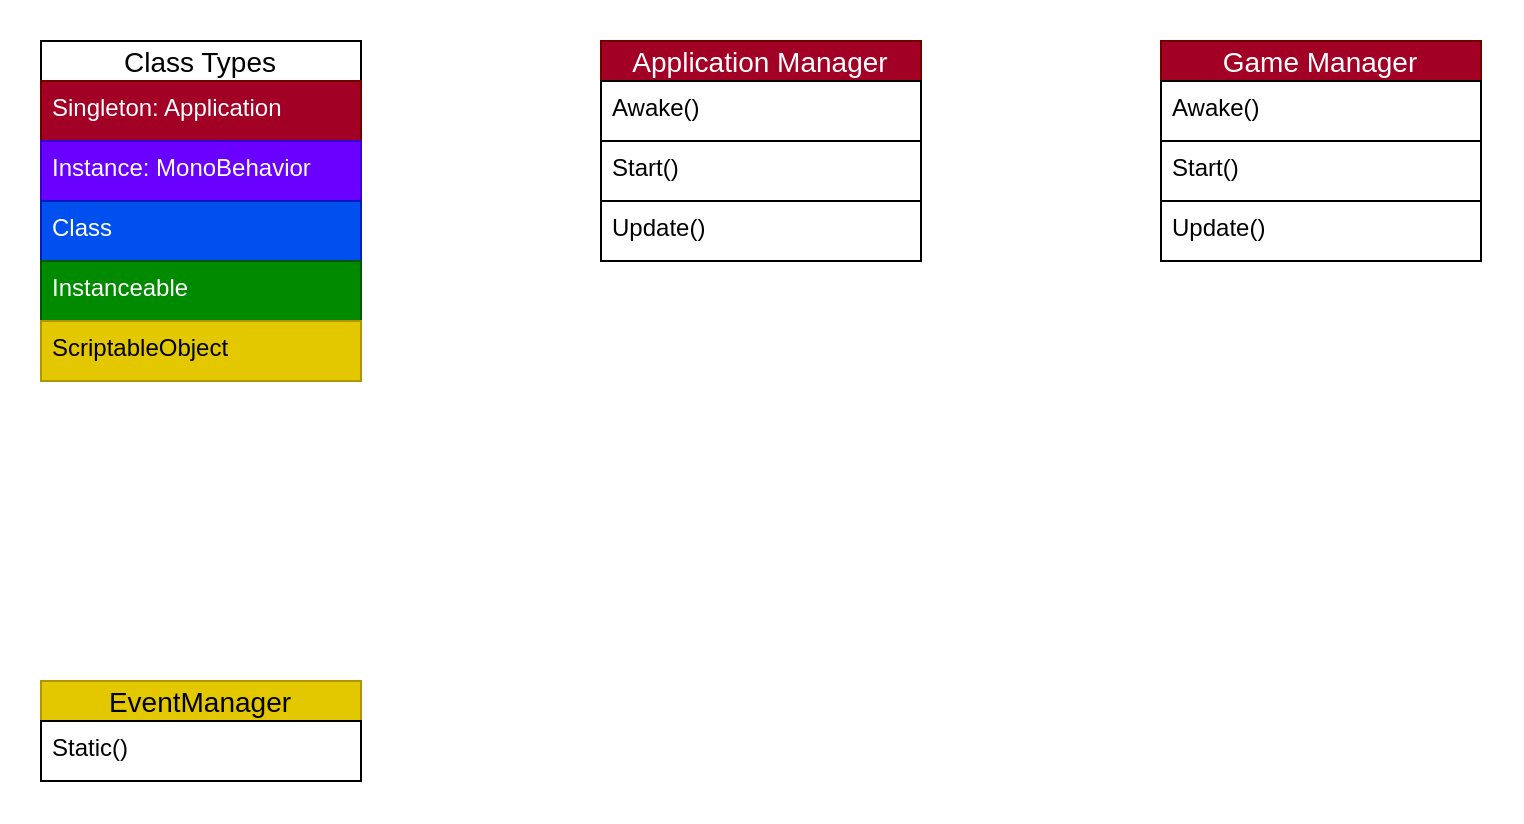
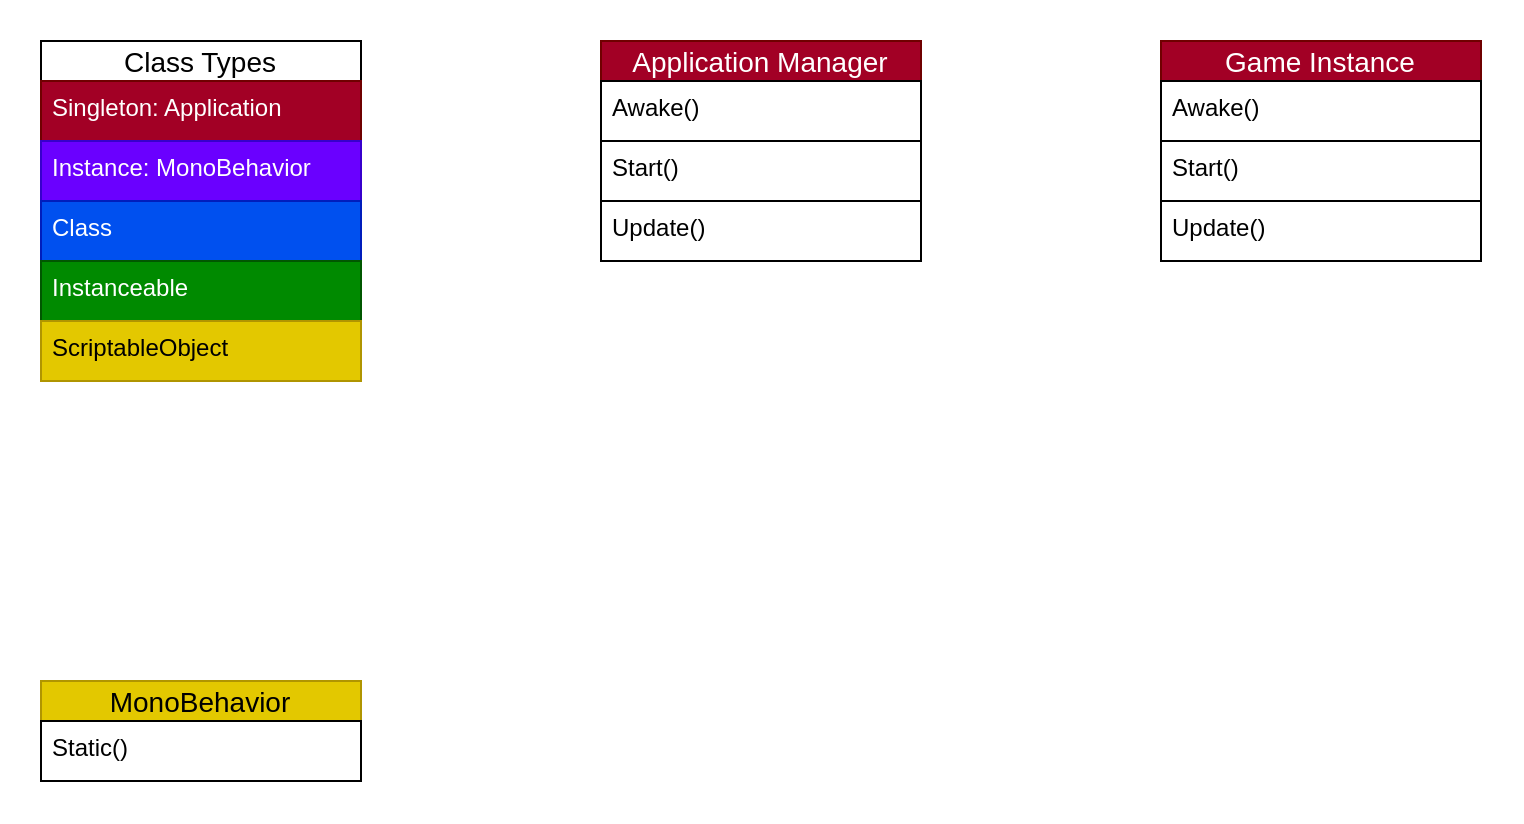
node "Game Manager": label "Game Manager" -> "Game Instance"
node "EventManager": label "EventManager" -> "MonoBehavior"
